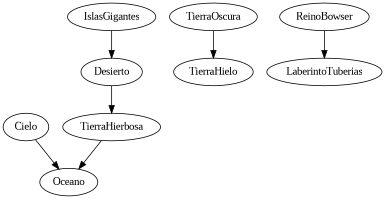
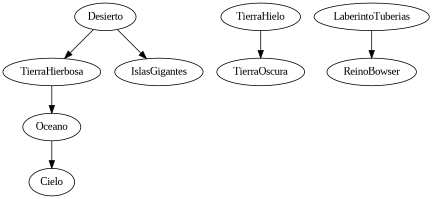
edge "IslasGigantes" -> "Desierto": reversed
edge "TierraOscura" -> "TierraHielo": reversed
edge "ReinoBowser" -> "LaberintoTuberias": reversed
edge "Cielo" -> "Oceano": reversed
